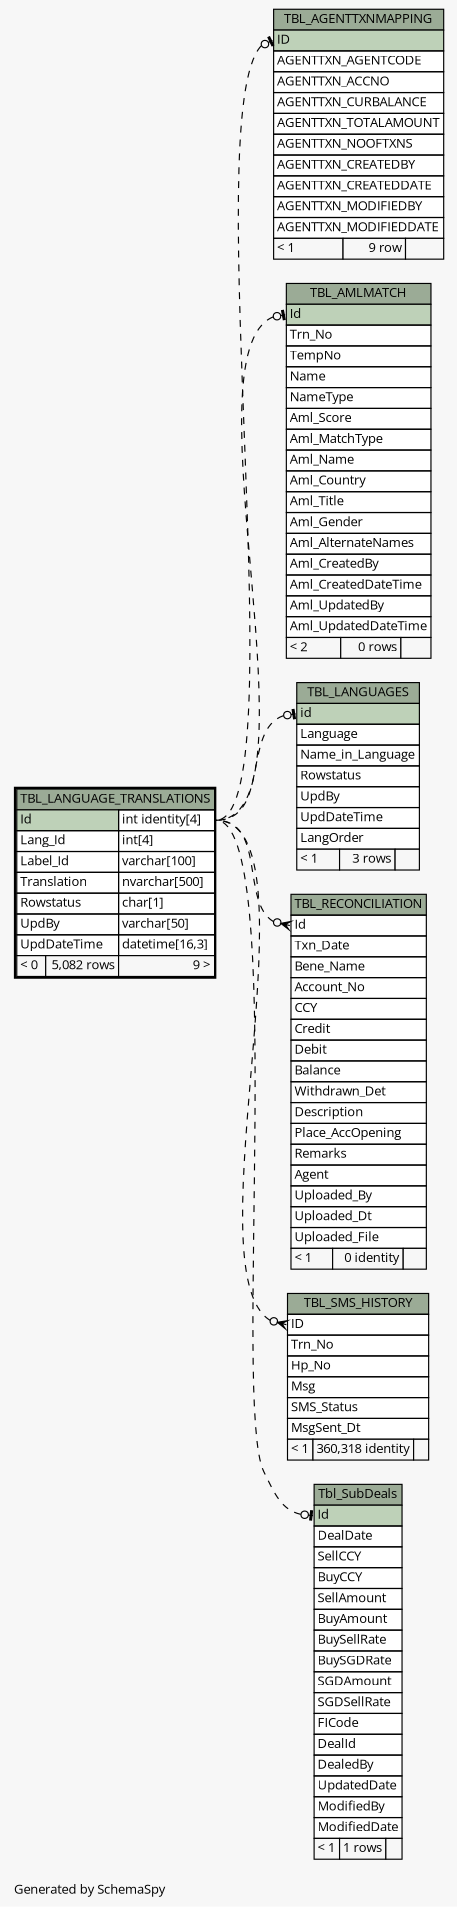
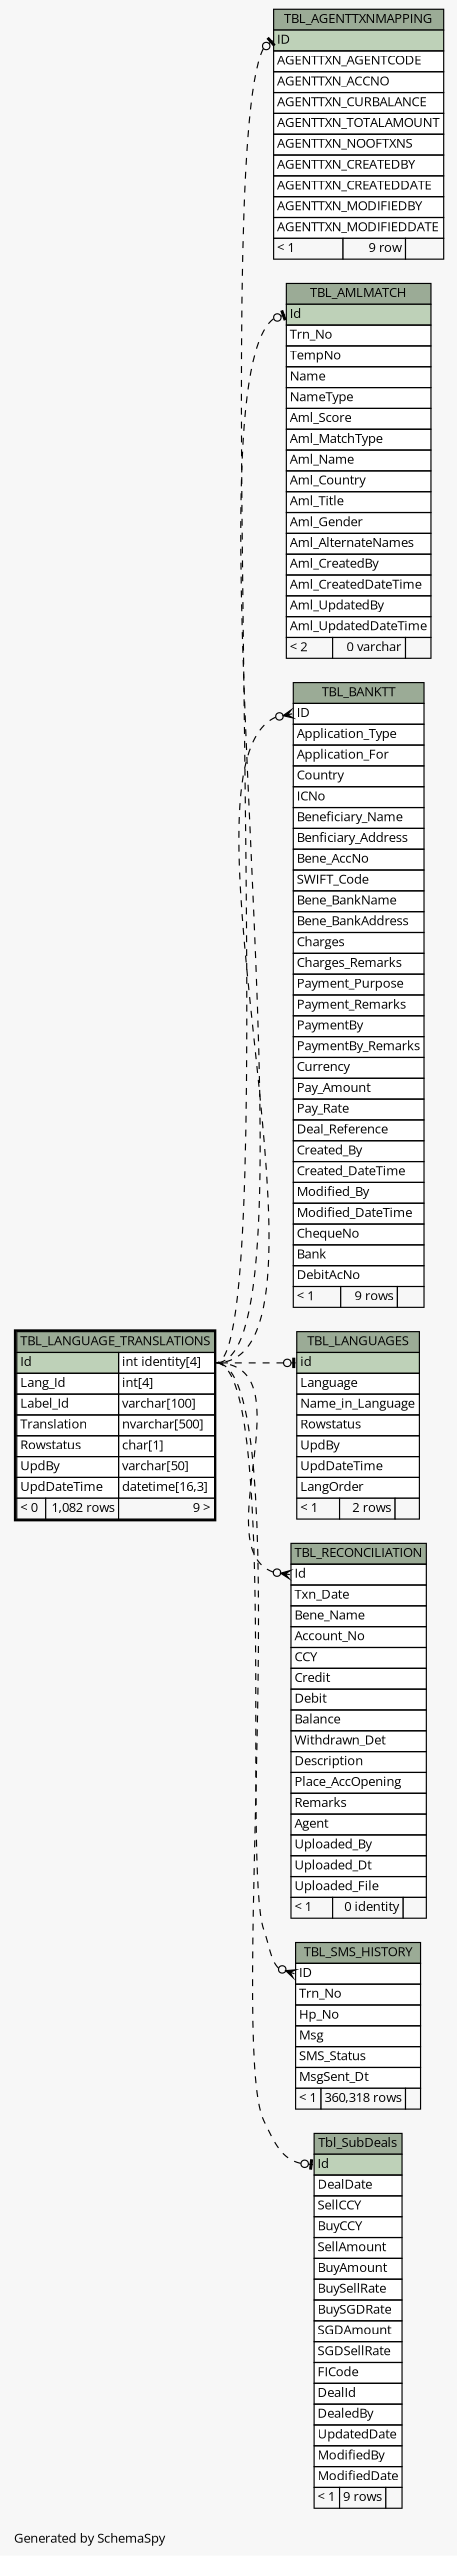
node "TBL_AMLMATCH": text "0 rows" -> "0 varchar"
node "TBL_LANGUAGES": text "3 rows" -> "2 rows"
node "TBL_LANGUAGE_TRANSLATIONS": text "5,082 rows" -> "1,082 rows"
node "TBL_BANKTT": added
node "TBL_SMS_HISTORY": text "360,318 identity" -> "360,318 rows"
node "Tbl_SubDeals": text "1 rows" -> "9 rows"
